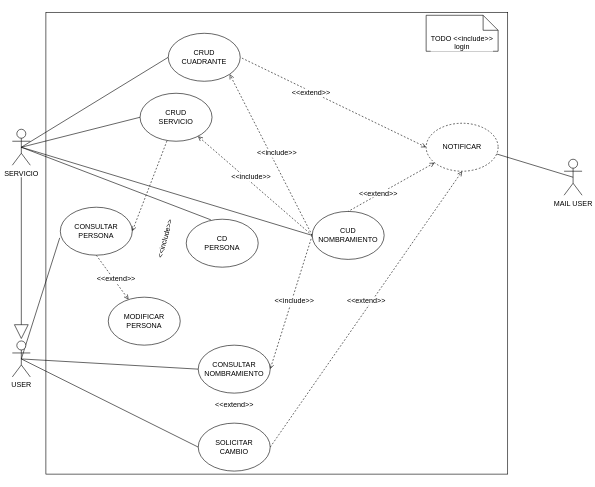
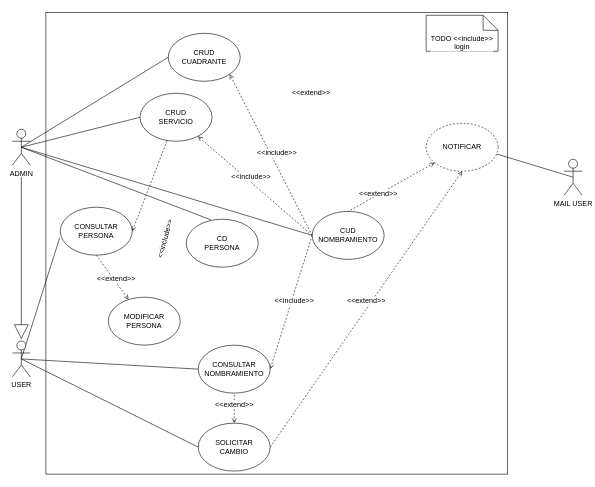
edge "CRUD CUADRANTE" -> "NOTIFICAR": removed
node "SERVICIO": label "SERVICIO" -> "ADMIN"
edge "CONSULTAR NOMBRAMIENTO" -> "SOLICITAR CAMBIO": added
